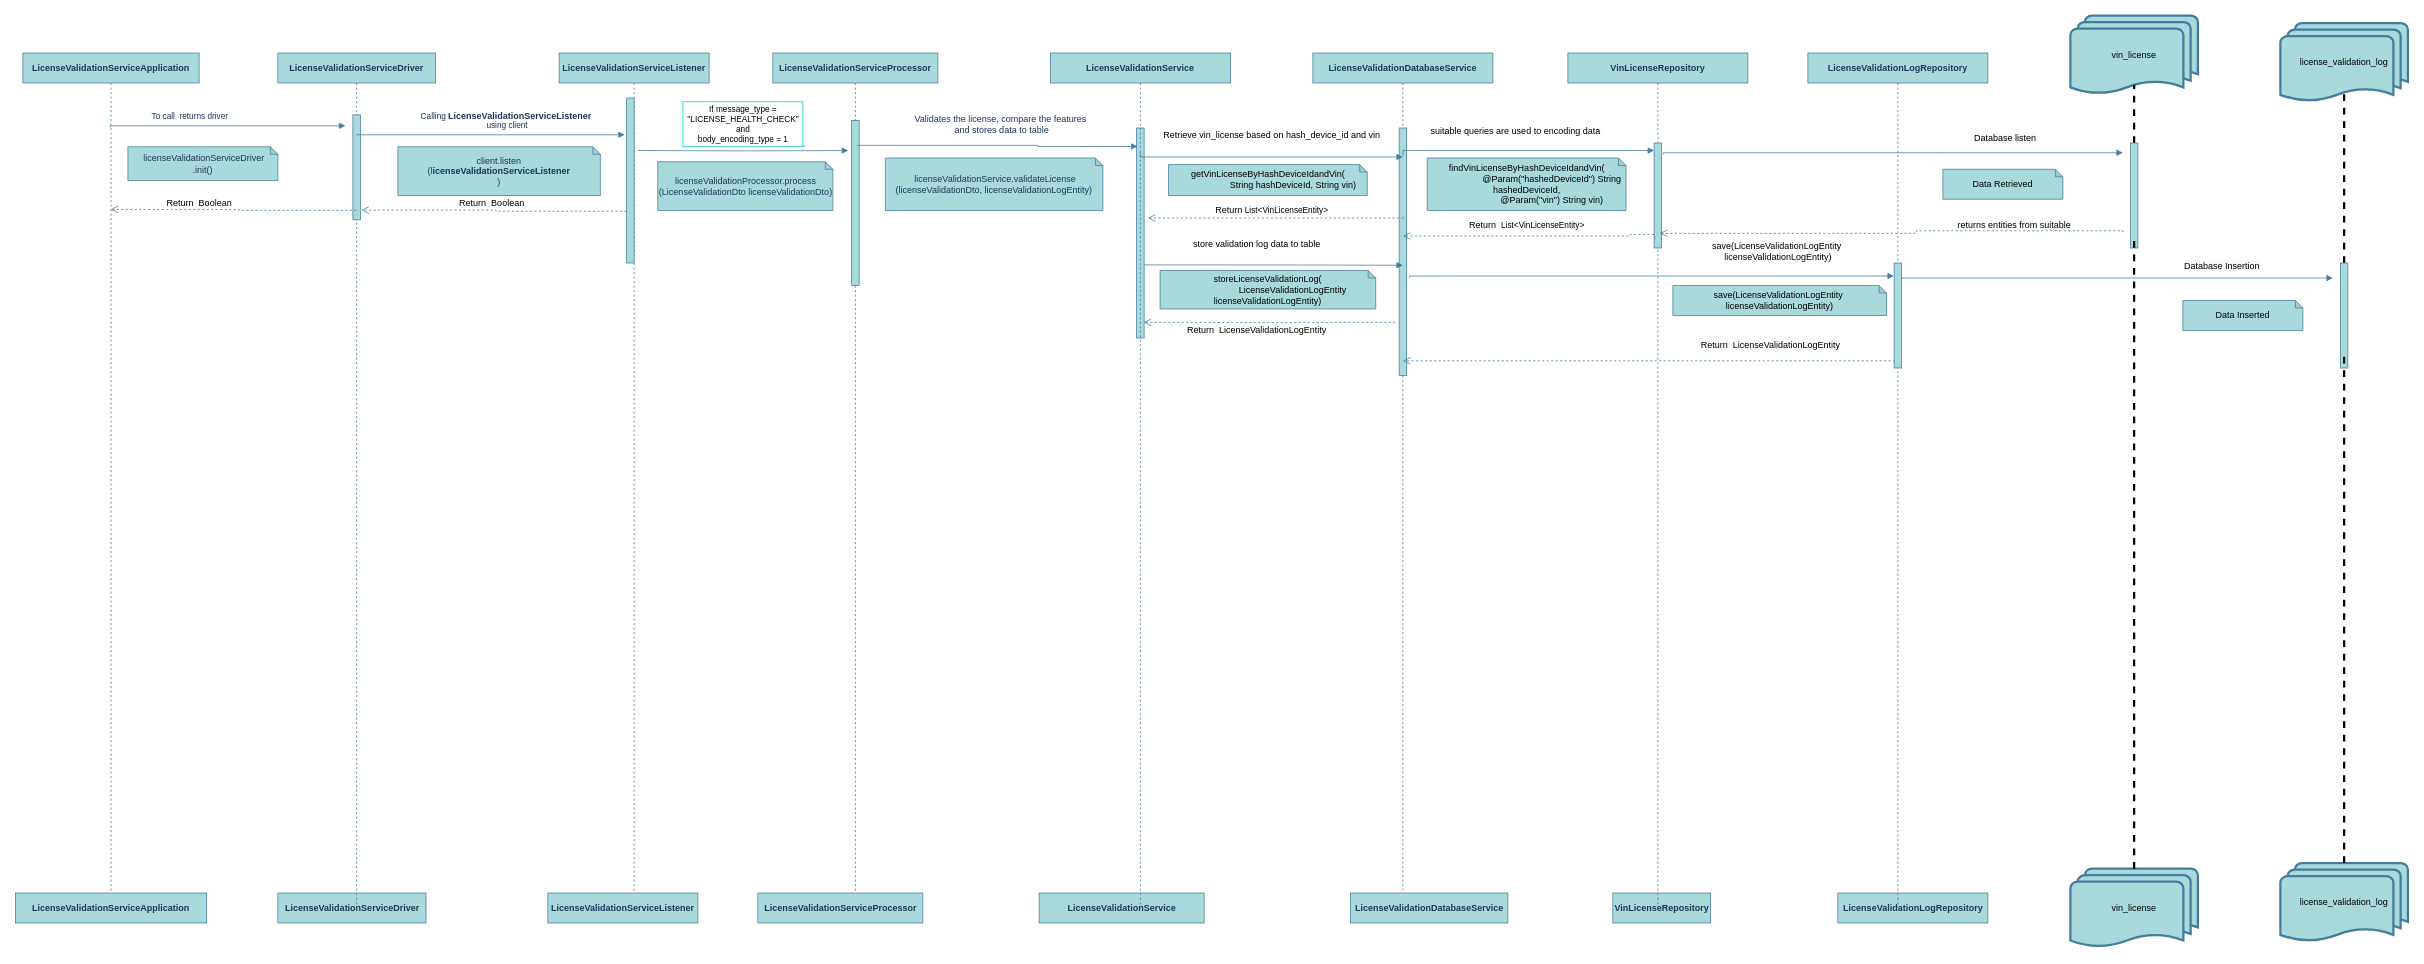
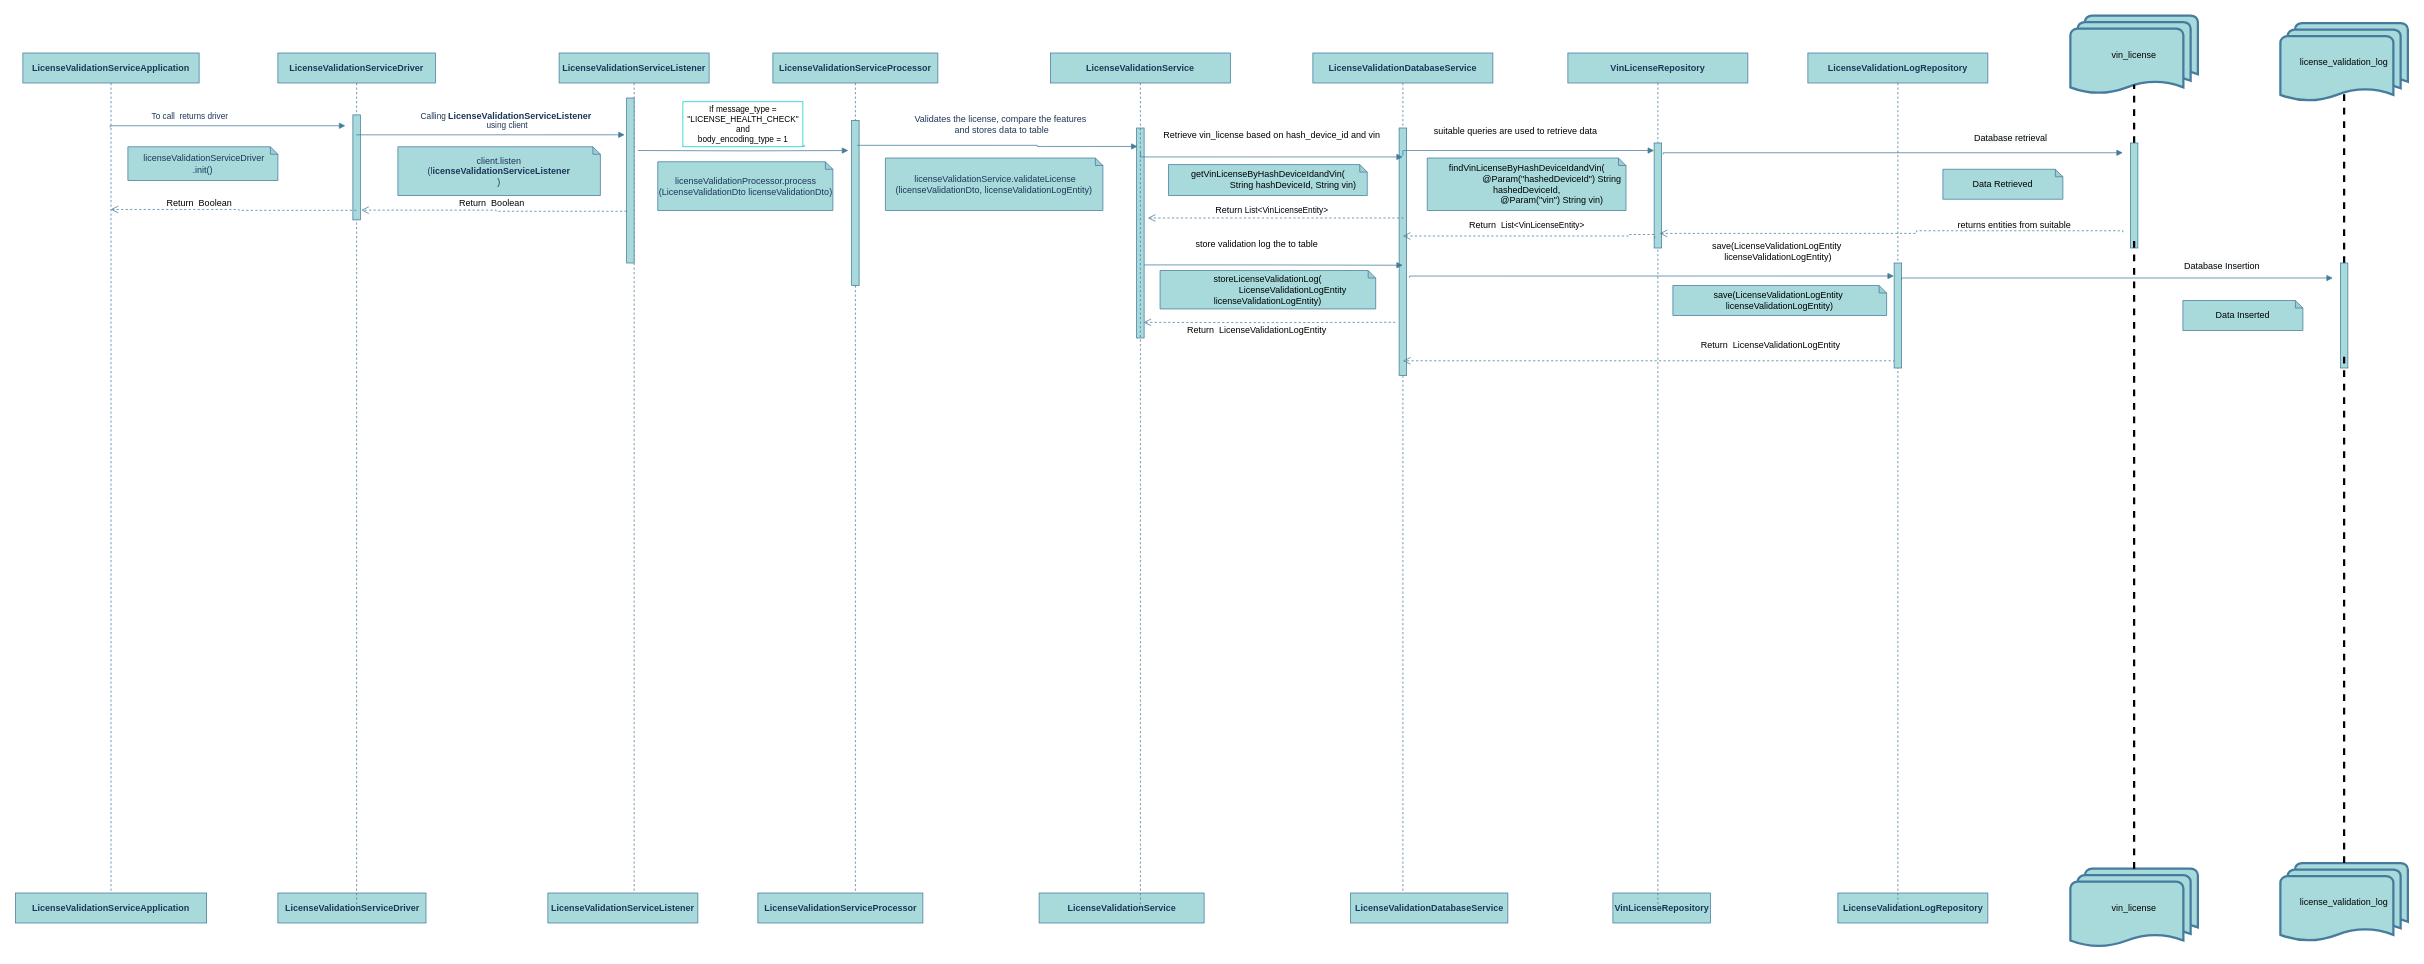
node "suitable queries are used to encoding data": label "suitable queries are used to encoding data" -> "suitable queries are used to retrieve data"
node "Database listen": label "Database listen" -> "Database retrieval"
node "store validation log data to table": label "store validation log data to table" -> "store validation log the to table"
